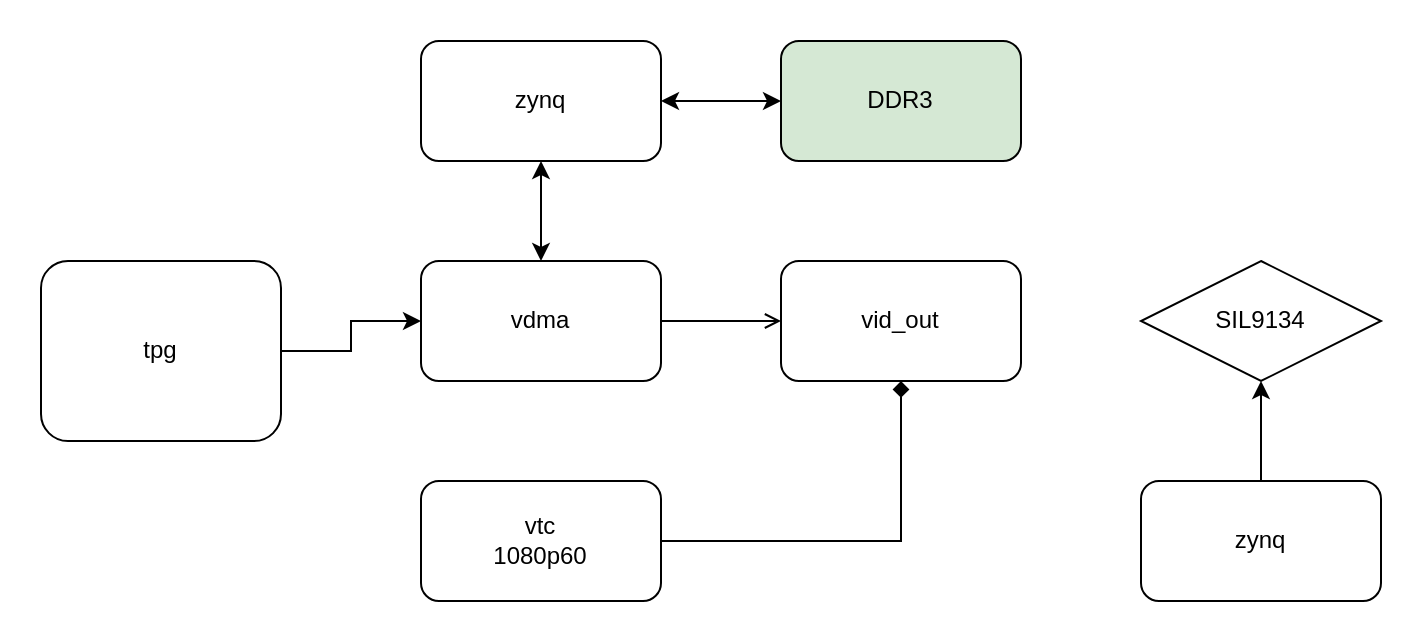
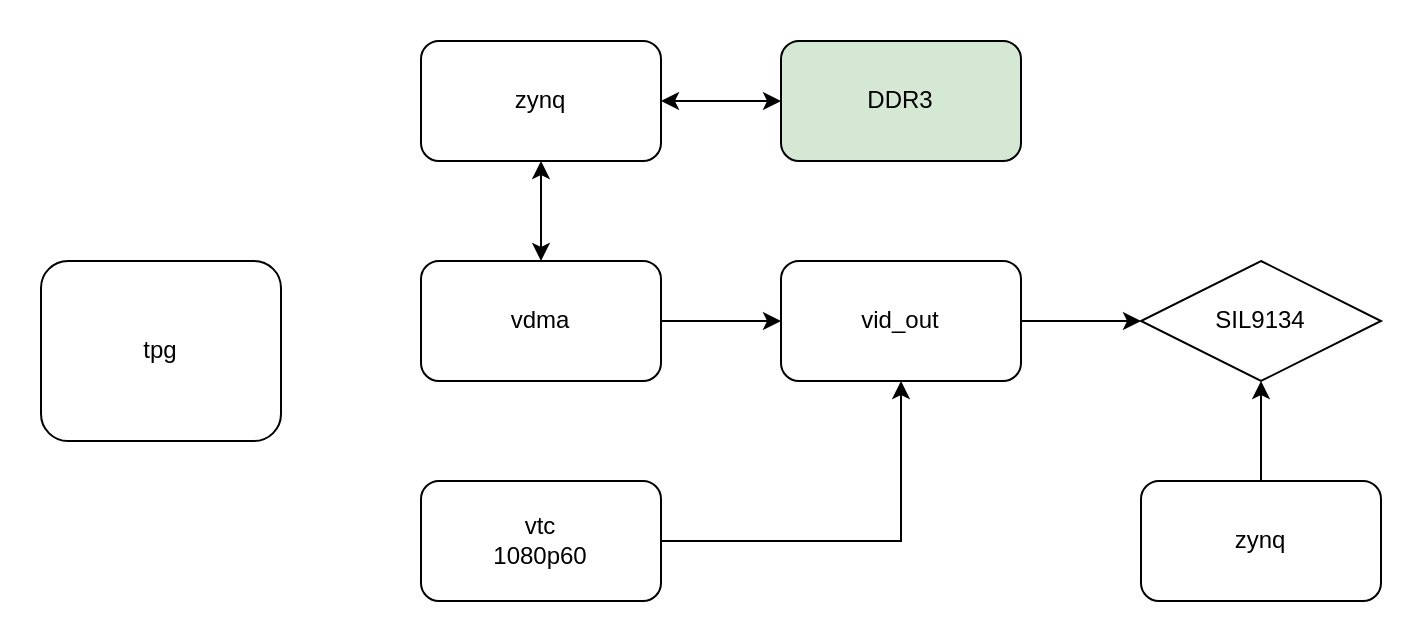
edge "vdma" -> "vid_out": arrowhead open -> classic
edge "vid_out" -> "SIL9134": added
edge "tpg" -> "vdma": removed
edge "vtc 1080p60" -> "vid_out": arrowhead diamond -> classic
